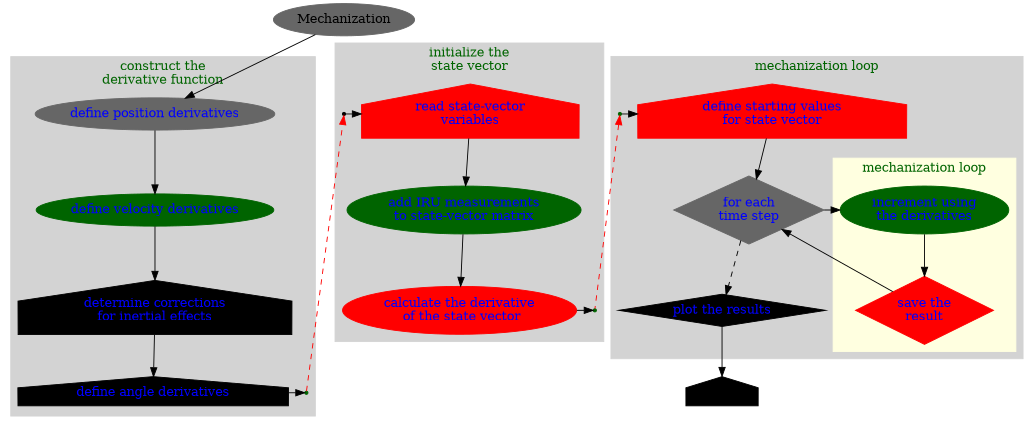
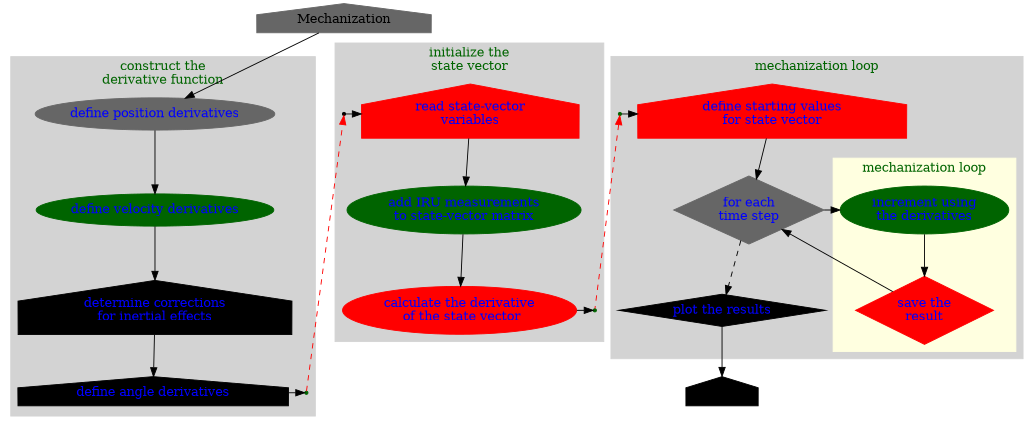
node "Mechanization": shape ellipse -> house
